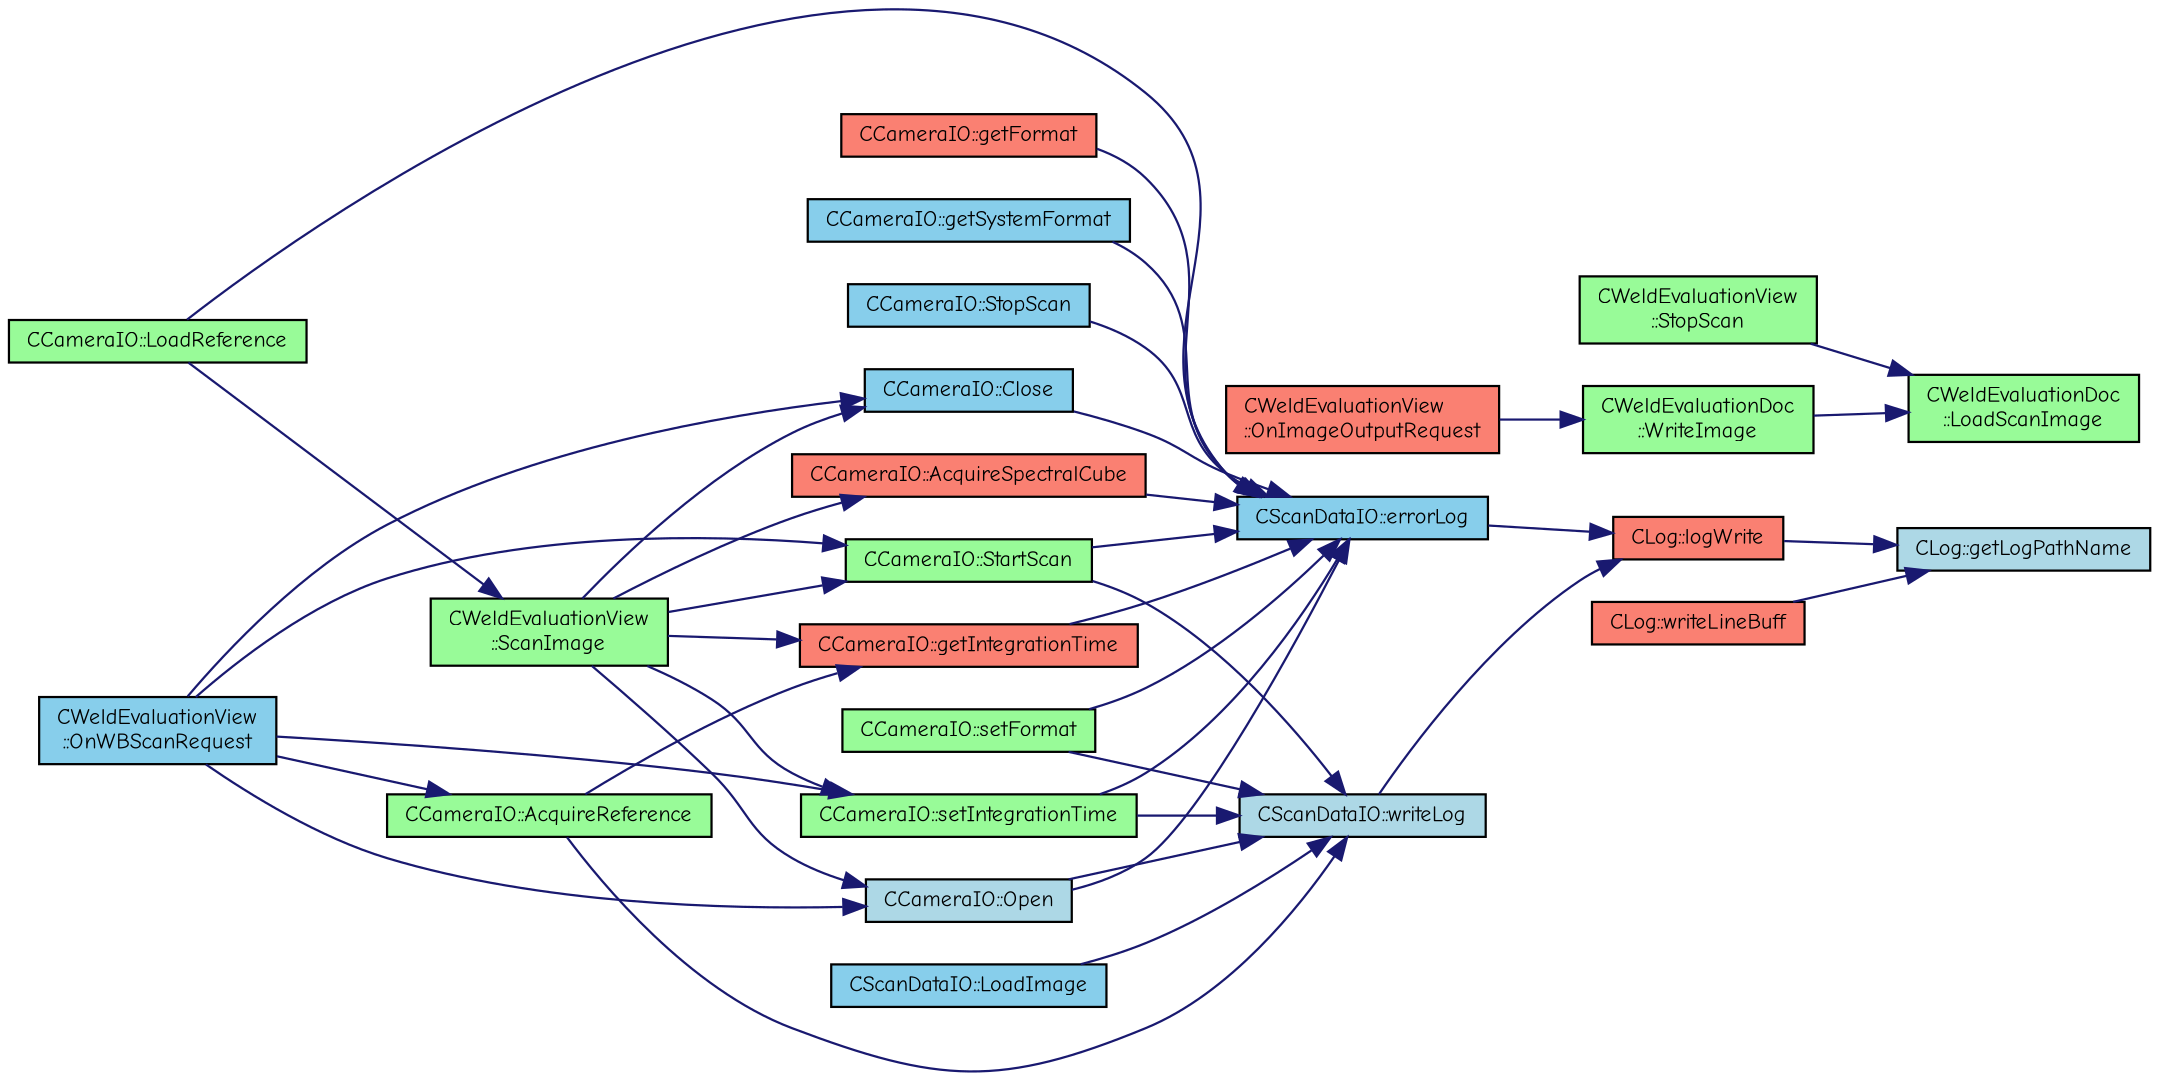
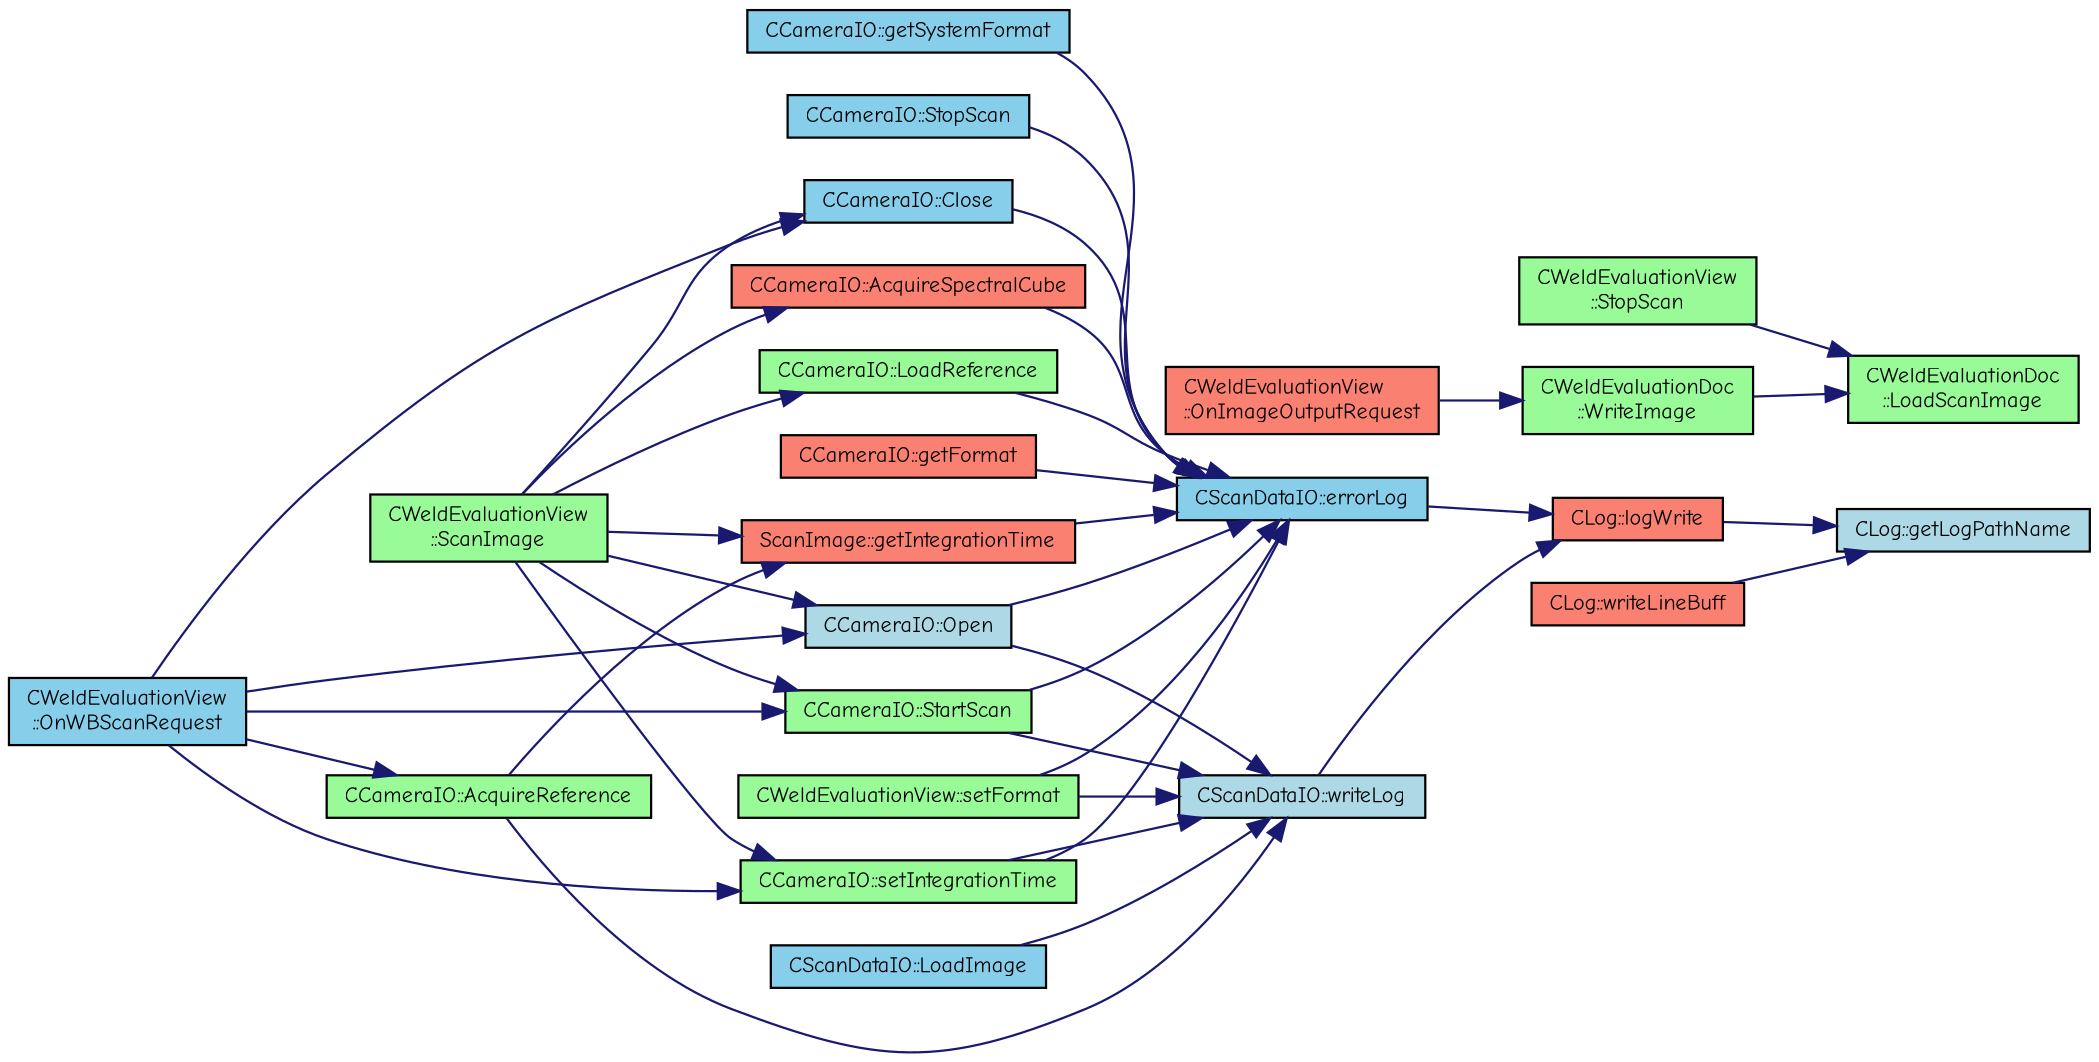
edge "CCameraIO::LoadReference" -> "CWeldEvaluationView ::ScanImage": reversed
node "CCameraIO::getIntegrationTime": label "CCameraIO::getIntegrationTime" -> "ScanImage::getIntegrationTime"
node "CCameraIO::setFormat": label "CCameraIO::setFormat" -> "CWeldEvaluationView::setFormat"
